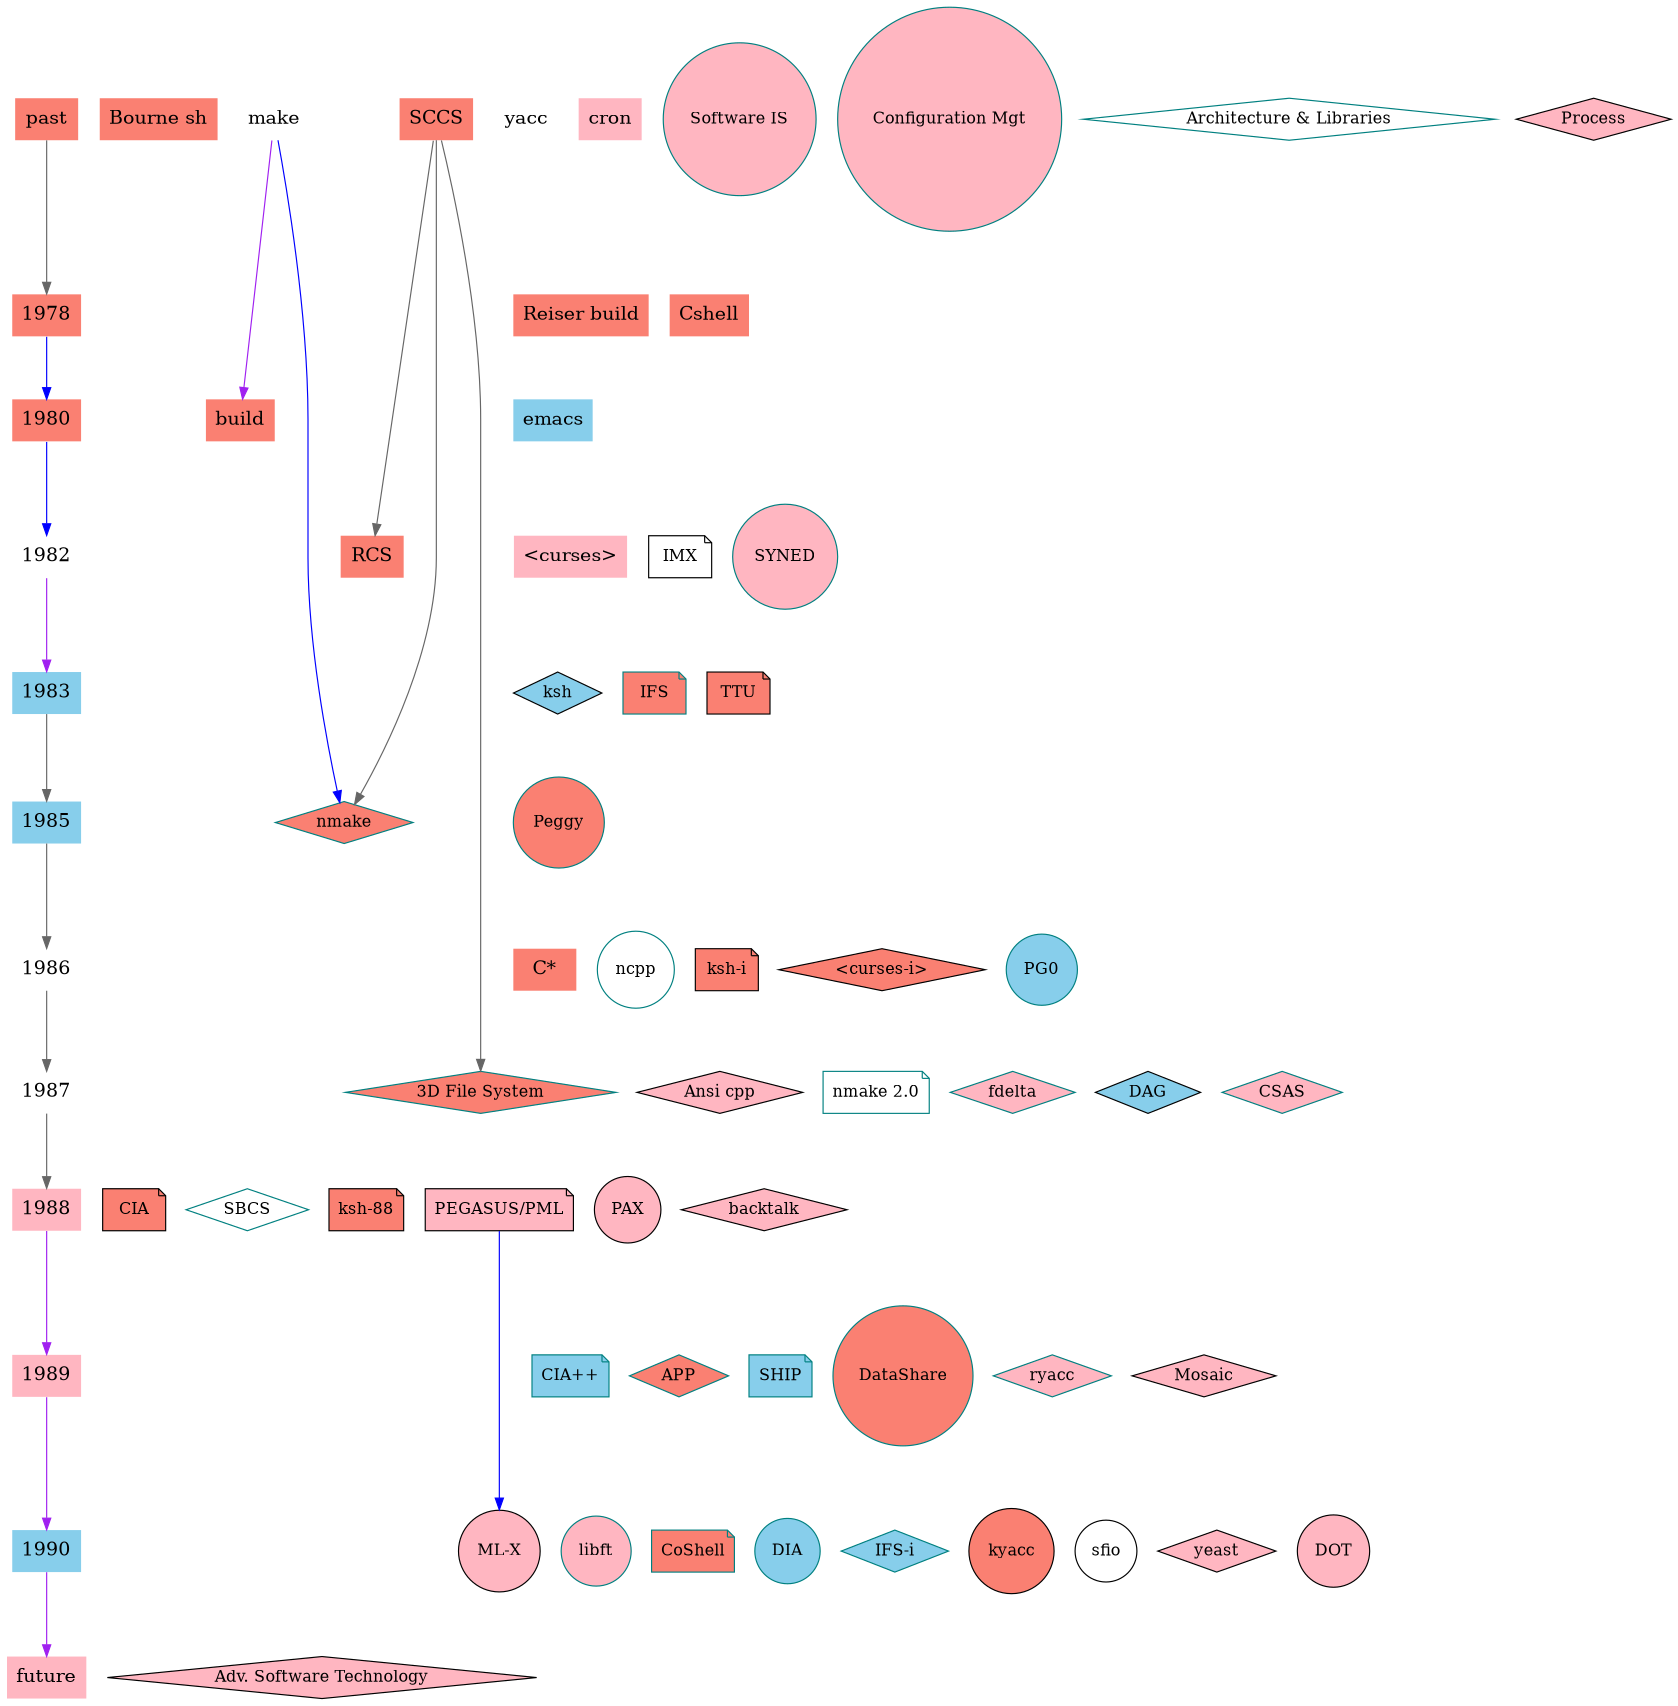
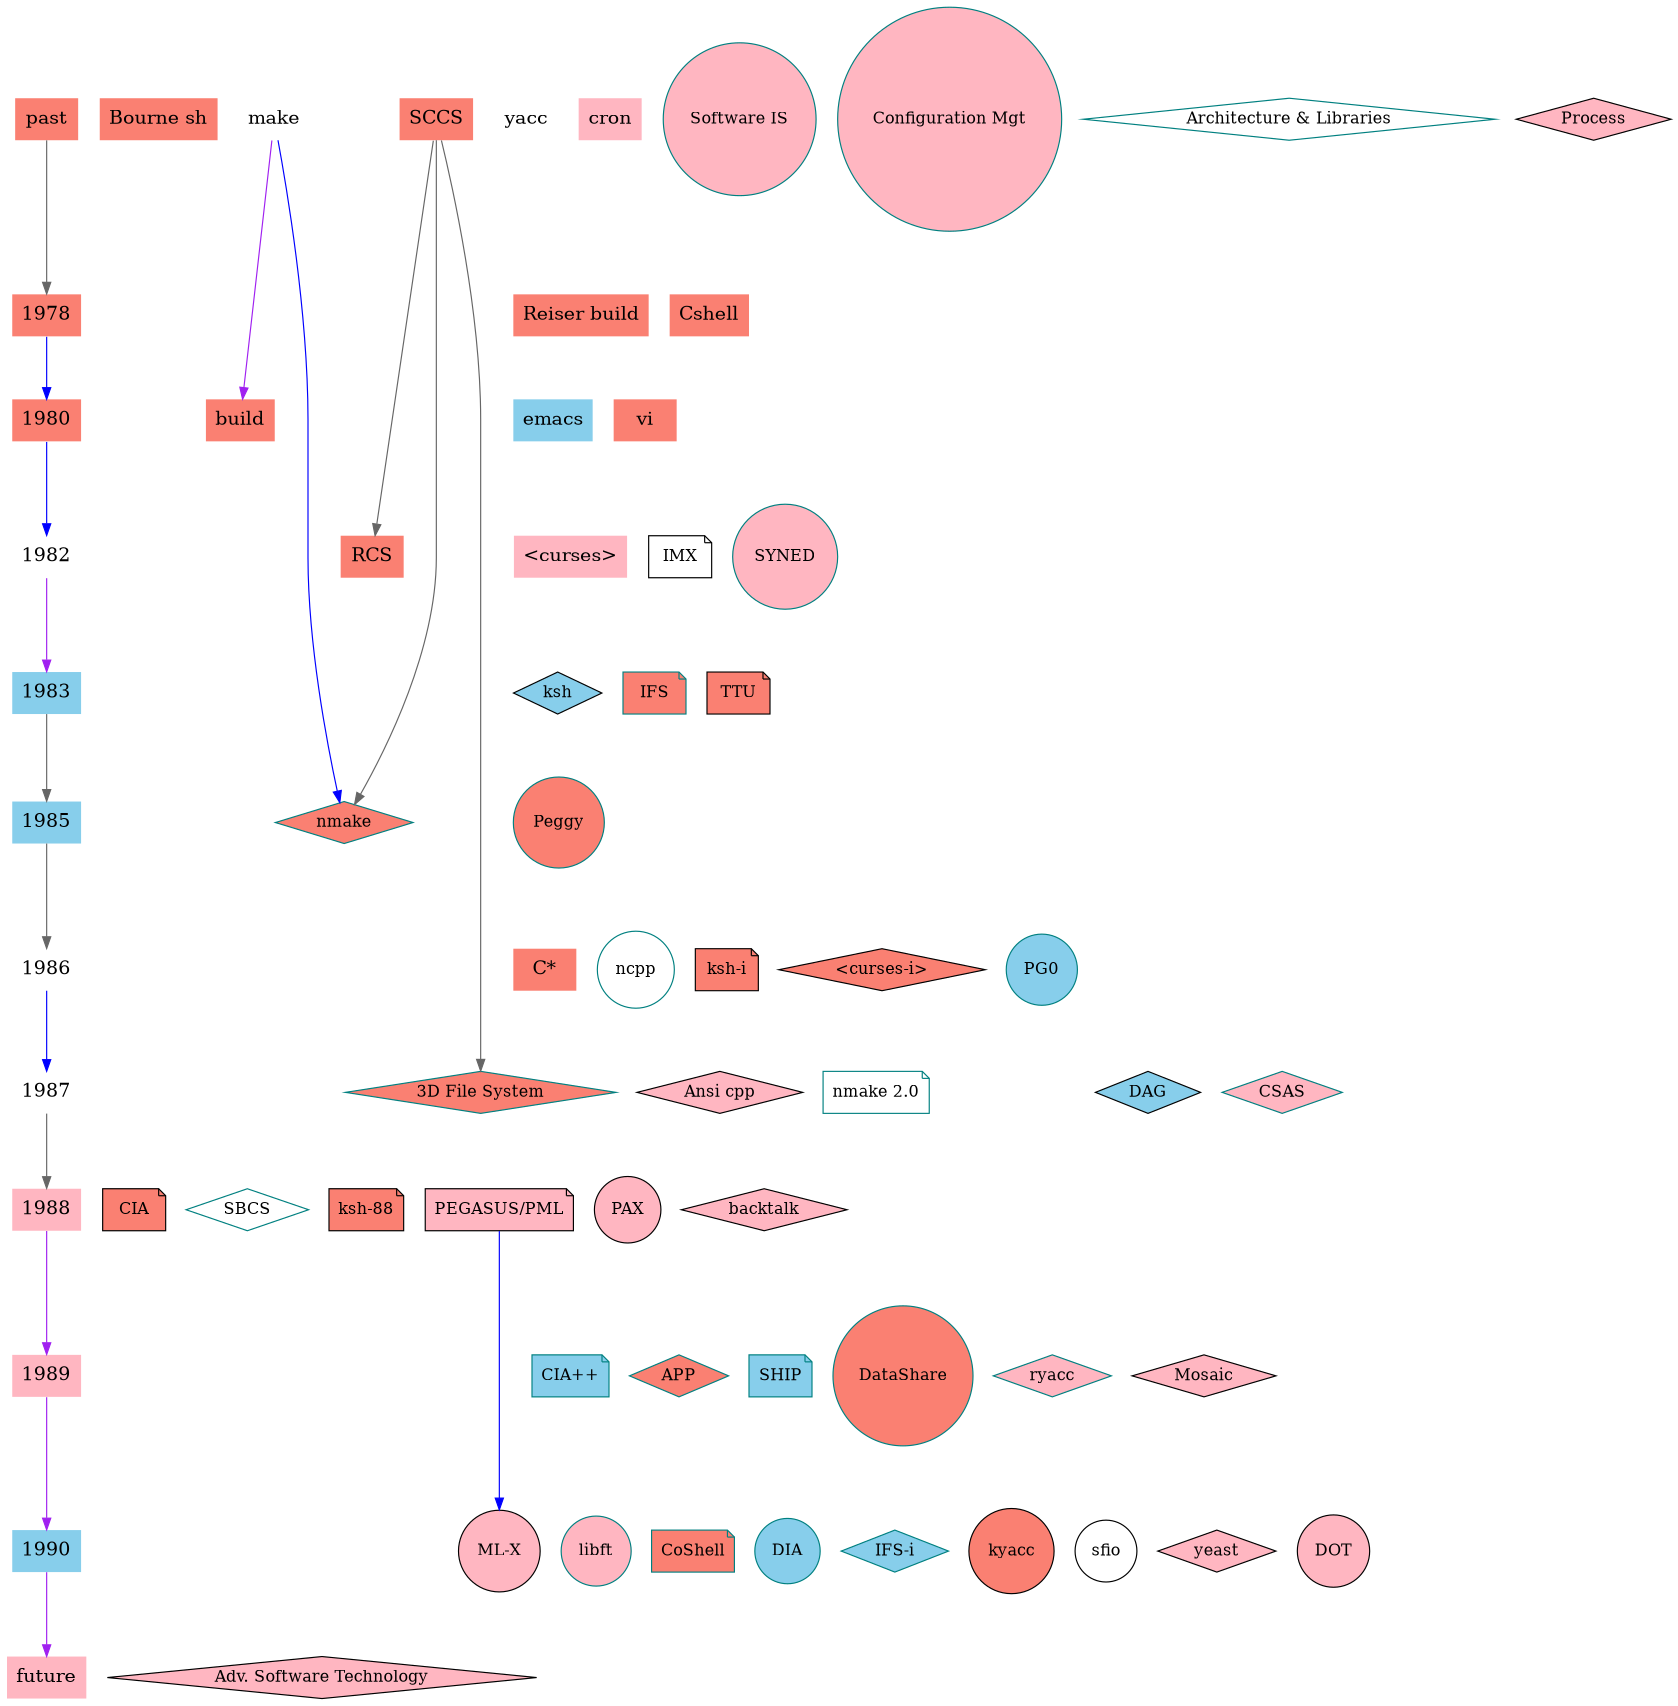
node "vi": added
edge "1986" -> "1987": color gray40 -> blue
node "fdelta": removed
